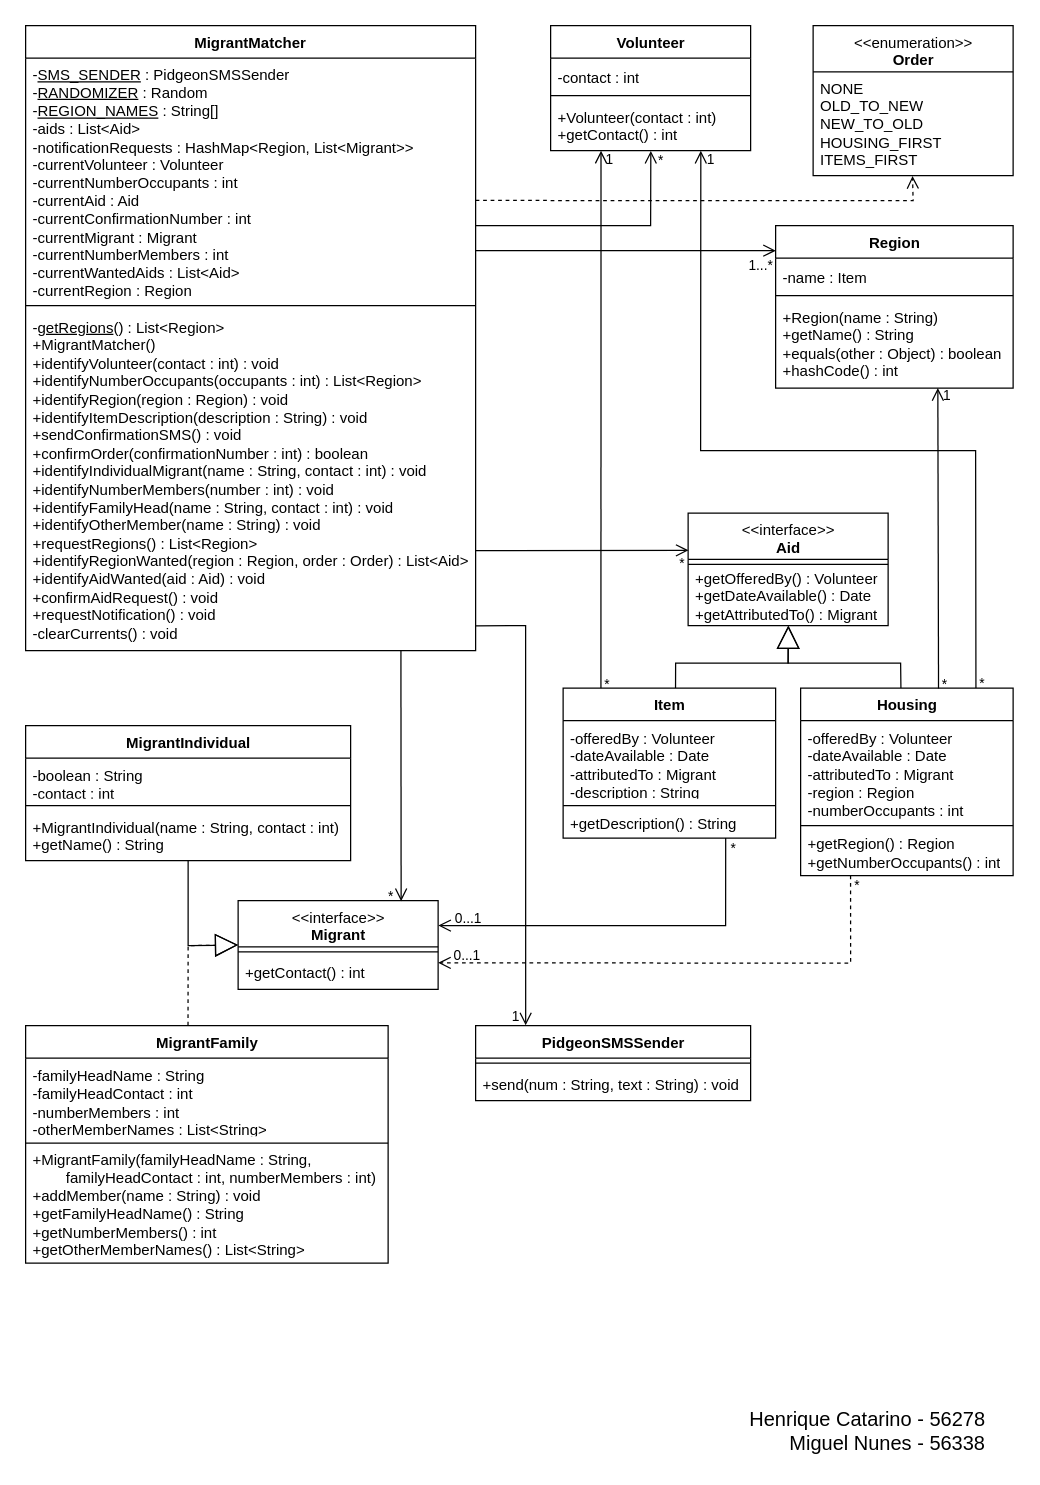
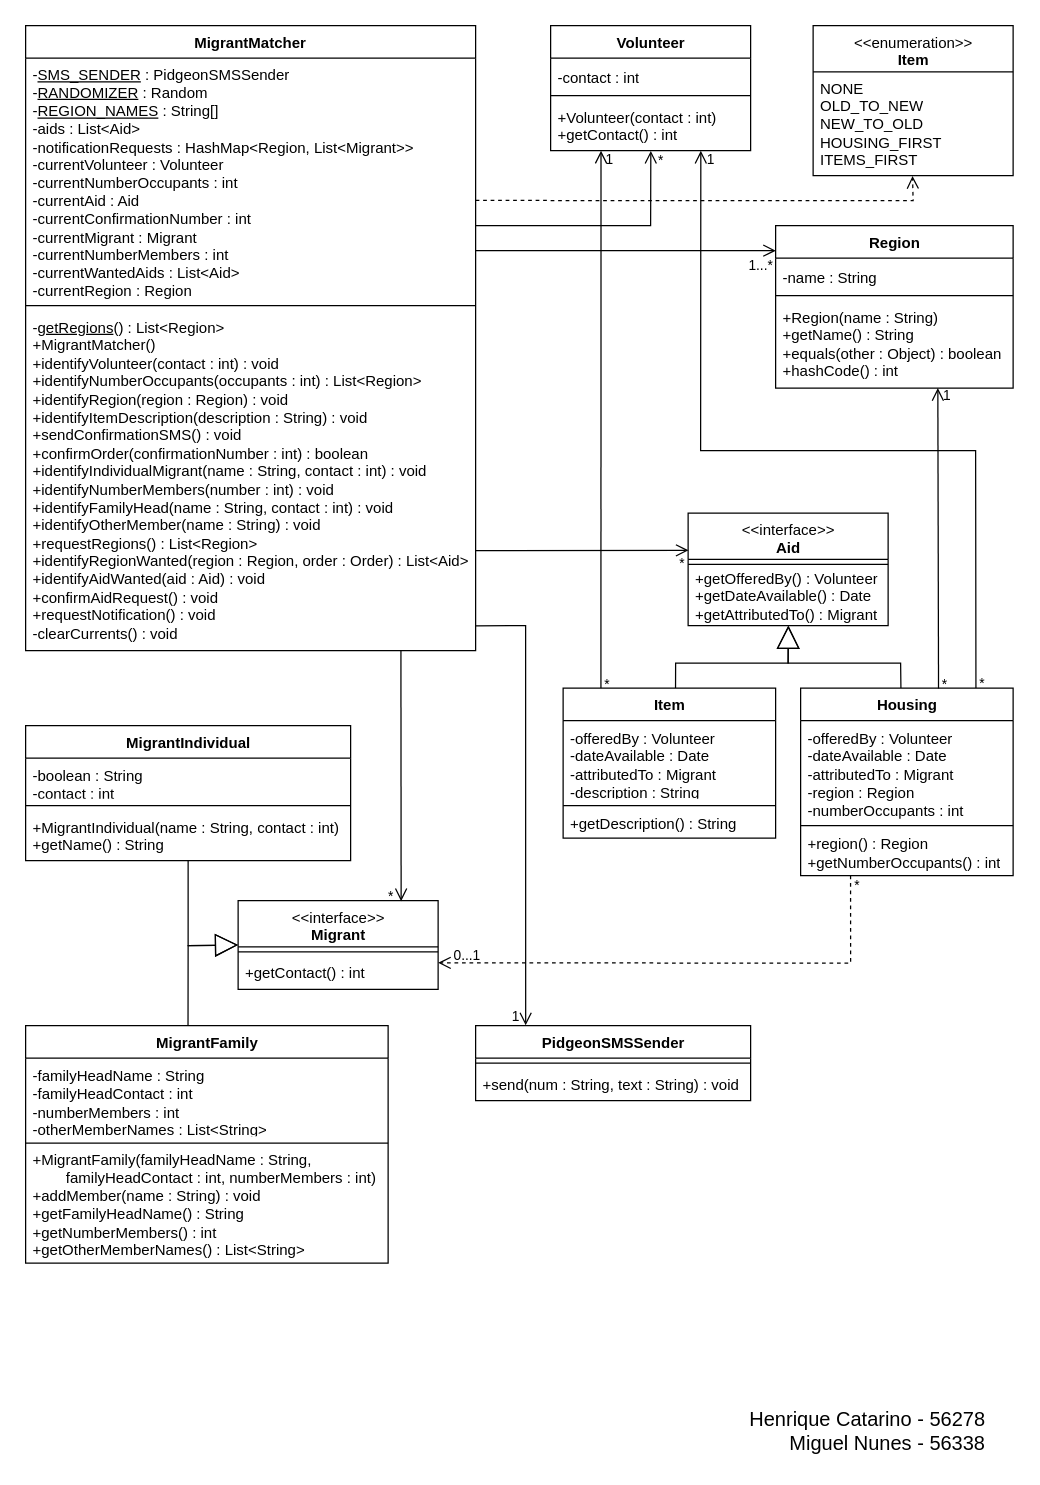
node "<<enumeration>> Order": label "<<enumeration>> Order" -> "<<enumeration>> Item"
node "-name : Item": label "-name : Item" -> "-name : String"
node "+getRegion() : Region +getNumberOccupants() : int": label "+getRegion() : Region +getNumberOccupants() : int" -> "+region() : Region +getNumberOccupants() : int"
edge "+getDescription() : String" -> "<<interface>> Migrant": removed, labels "*", "0...1"
edge "MigrantFamily" -> "<<interface>> Migrant": style dashed -> solid
